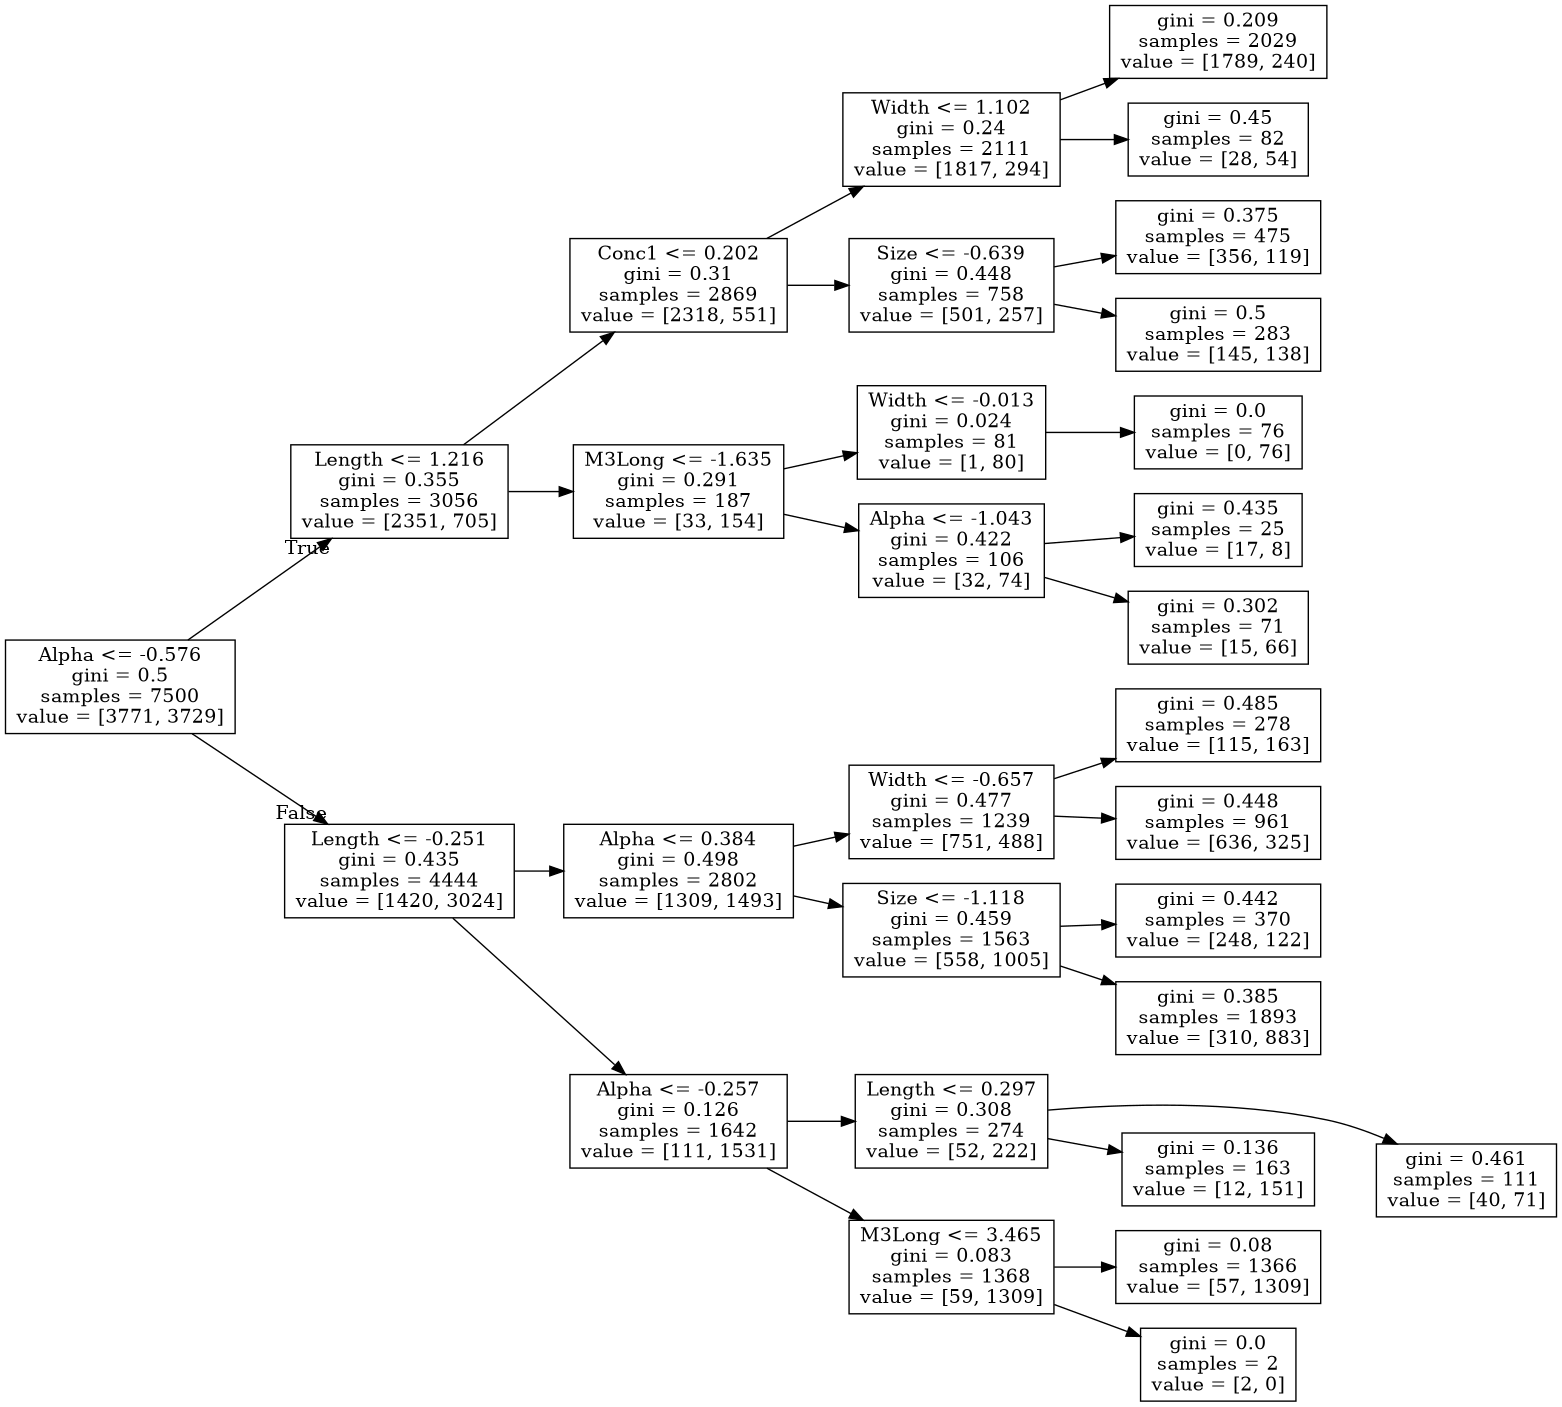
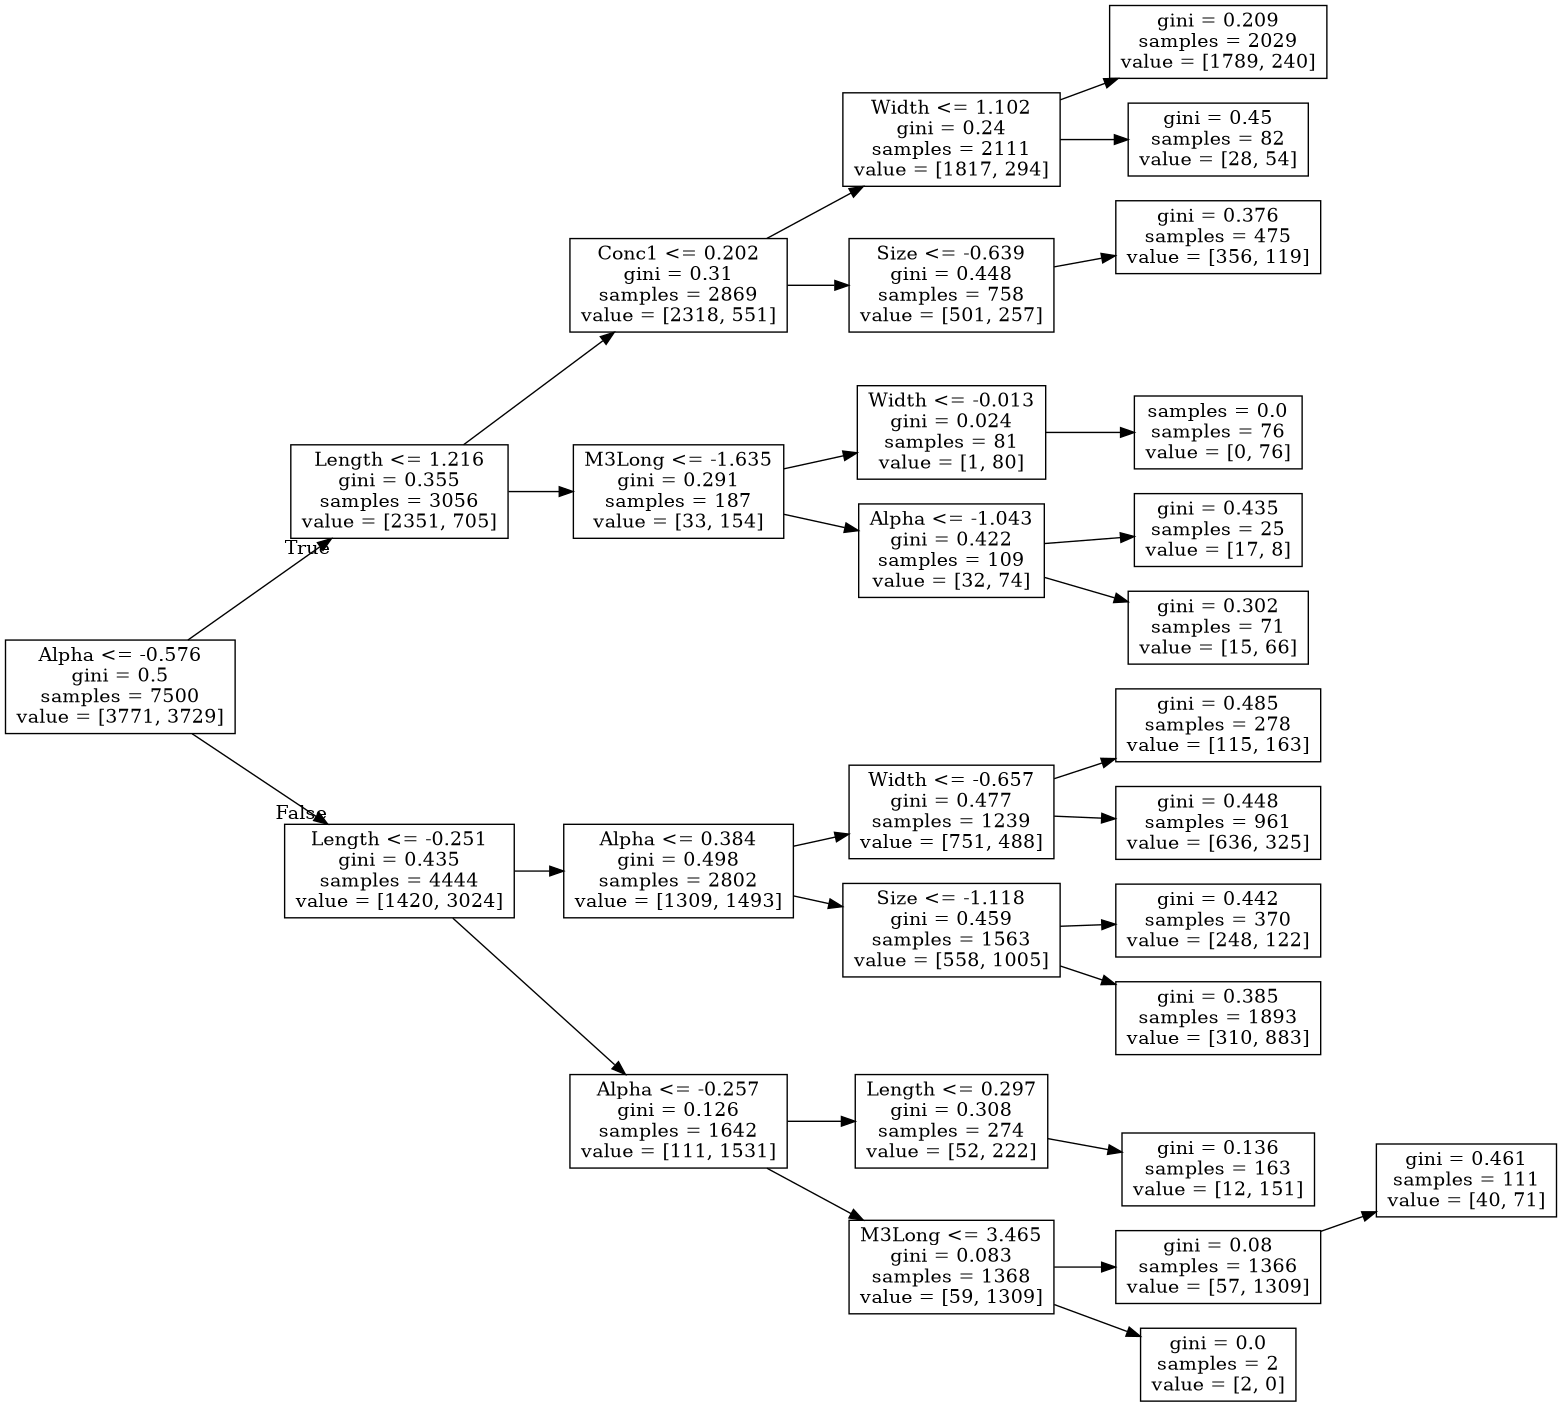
node "gini = 0.375 samples = 475 value = [356, 119]": label "gini = 0.375 samples = 475 value = [356, 119]" -> "gini = 0.376 samples = 475 value = [356, 119]"
node "gini = 0.5 samples = 283 value = [145, 138]": removed
node "gini = 0.0 samples = 76 value = [0, 76]": label "gini = 0.0 samples = 76 value = [0, 76]" -> "samples = 0.0 samples = 76 value = [0, 76]"
node "Alpha <= -1.043 gini = 0.422 samples = 106 value = [32, 74]": label "Alpha <= -1.043 gini = 0.422 samples = 106 value = [32, 74]" -> "Alpha <= -1.043 gini = 0.422 samples = 109 value = [32, 74]"
edge "Length <= 0.297 gini = 0.308 samples = 274 value = [52, 222]" -> "gini = 0.461 samples = 111 value = [40, 71]": now "gini = 0.08 samples = 1366 value = [57, 1309]" -> "gini = 0.461 samples = 111 value = [40, 71]"
